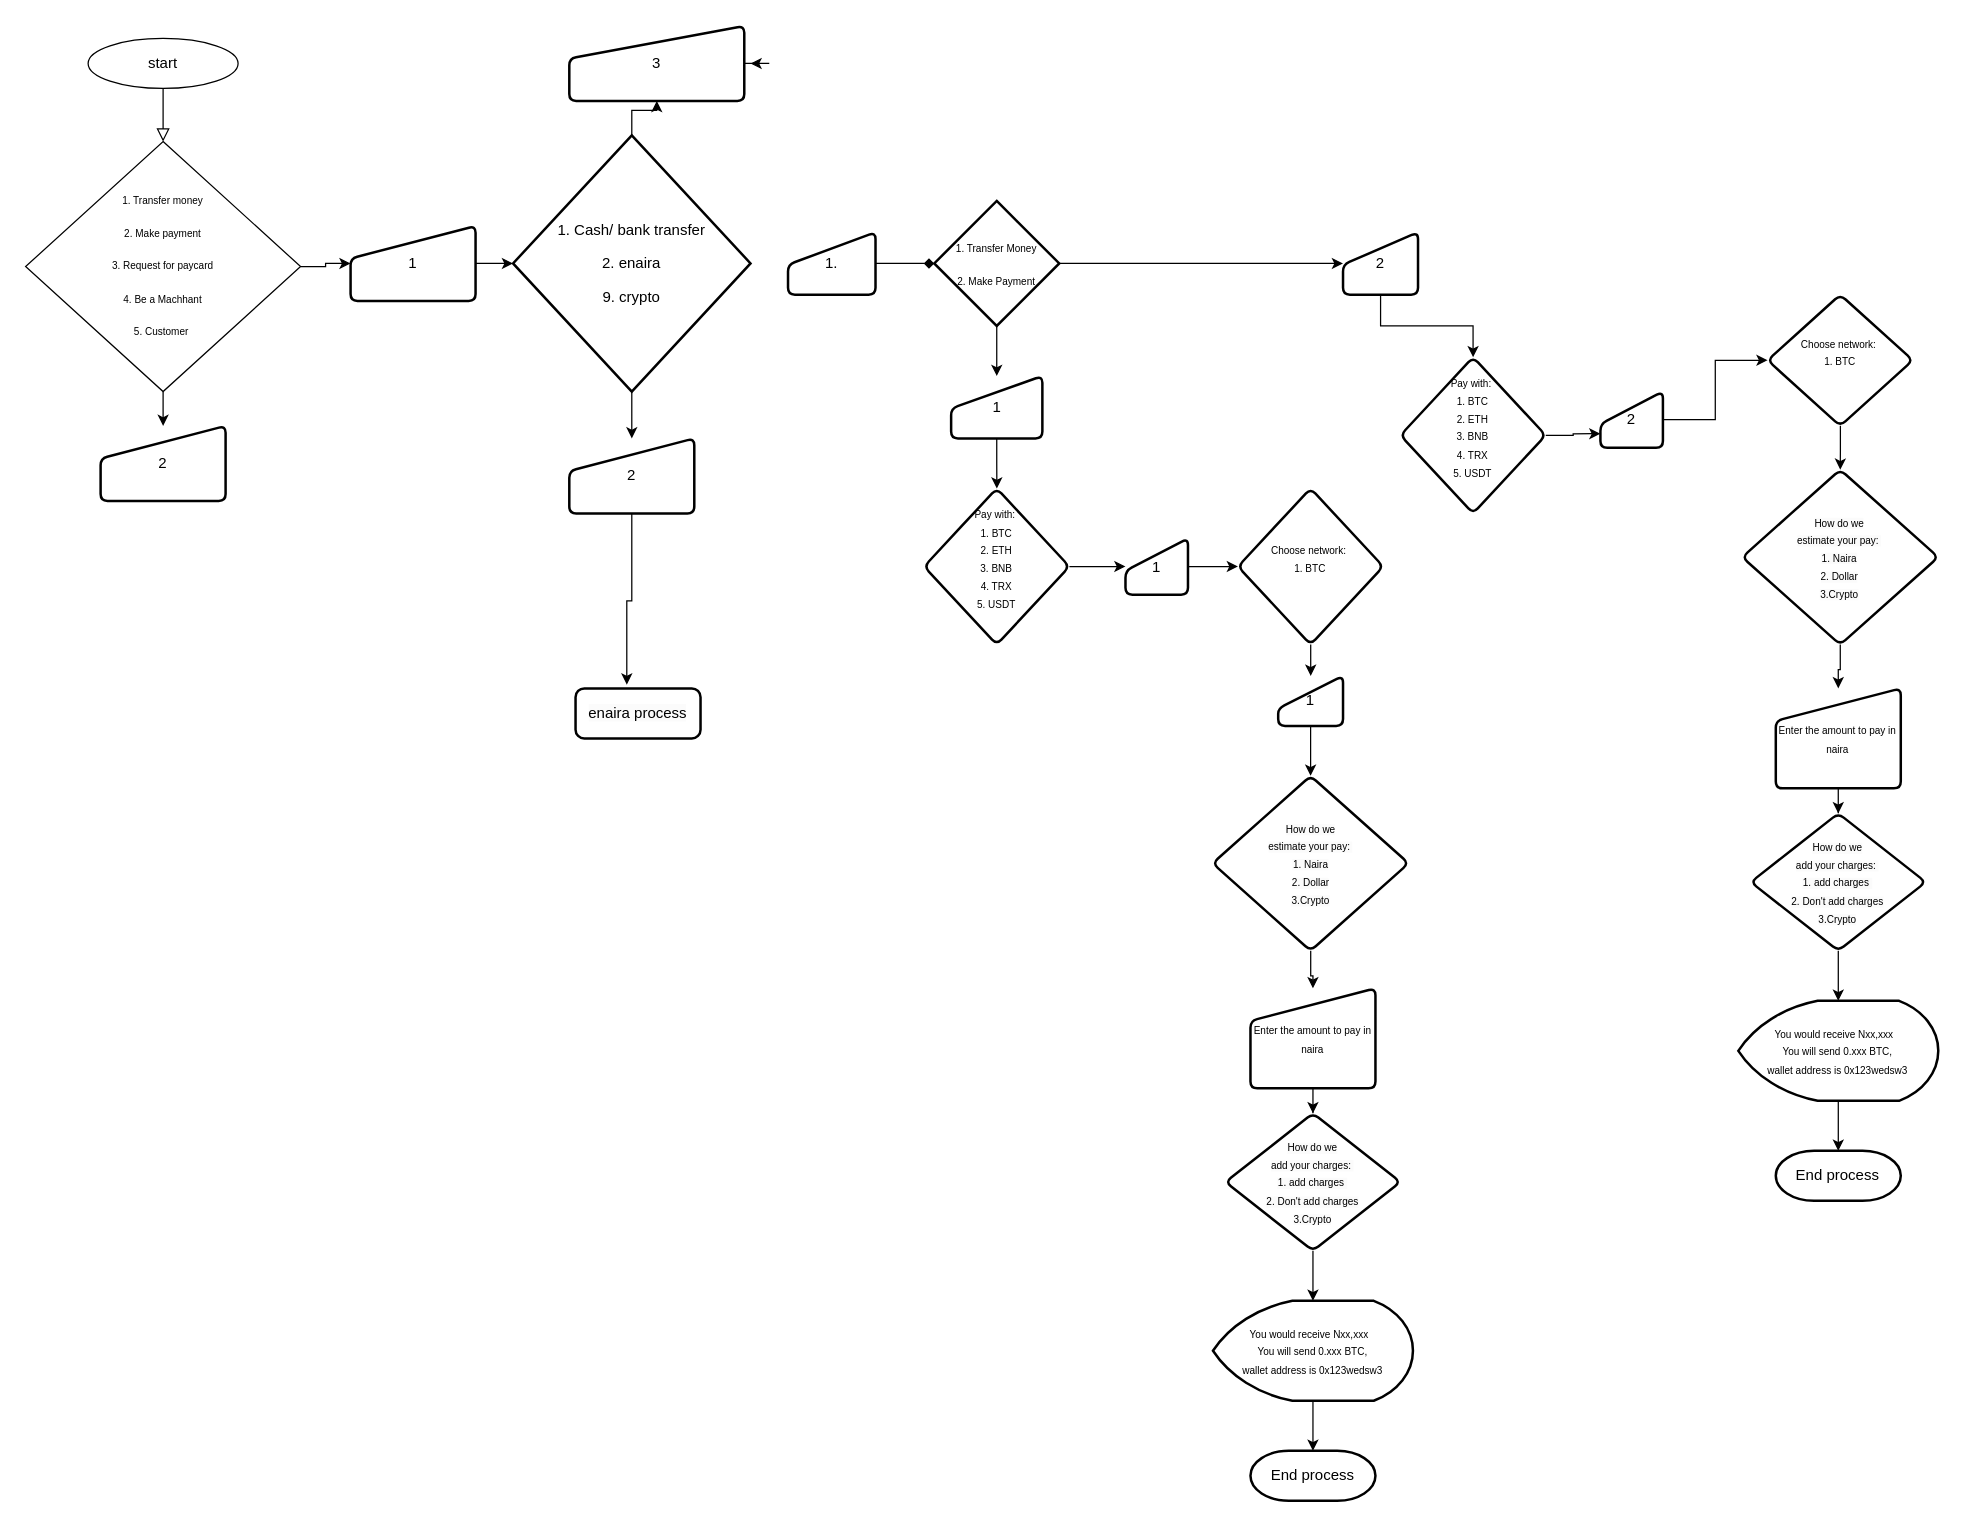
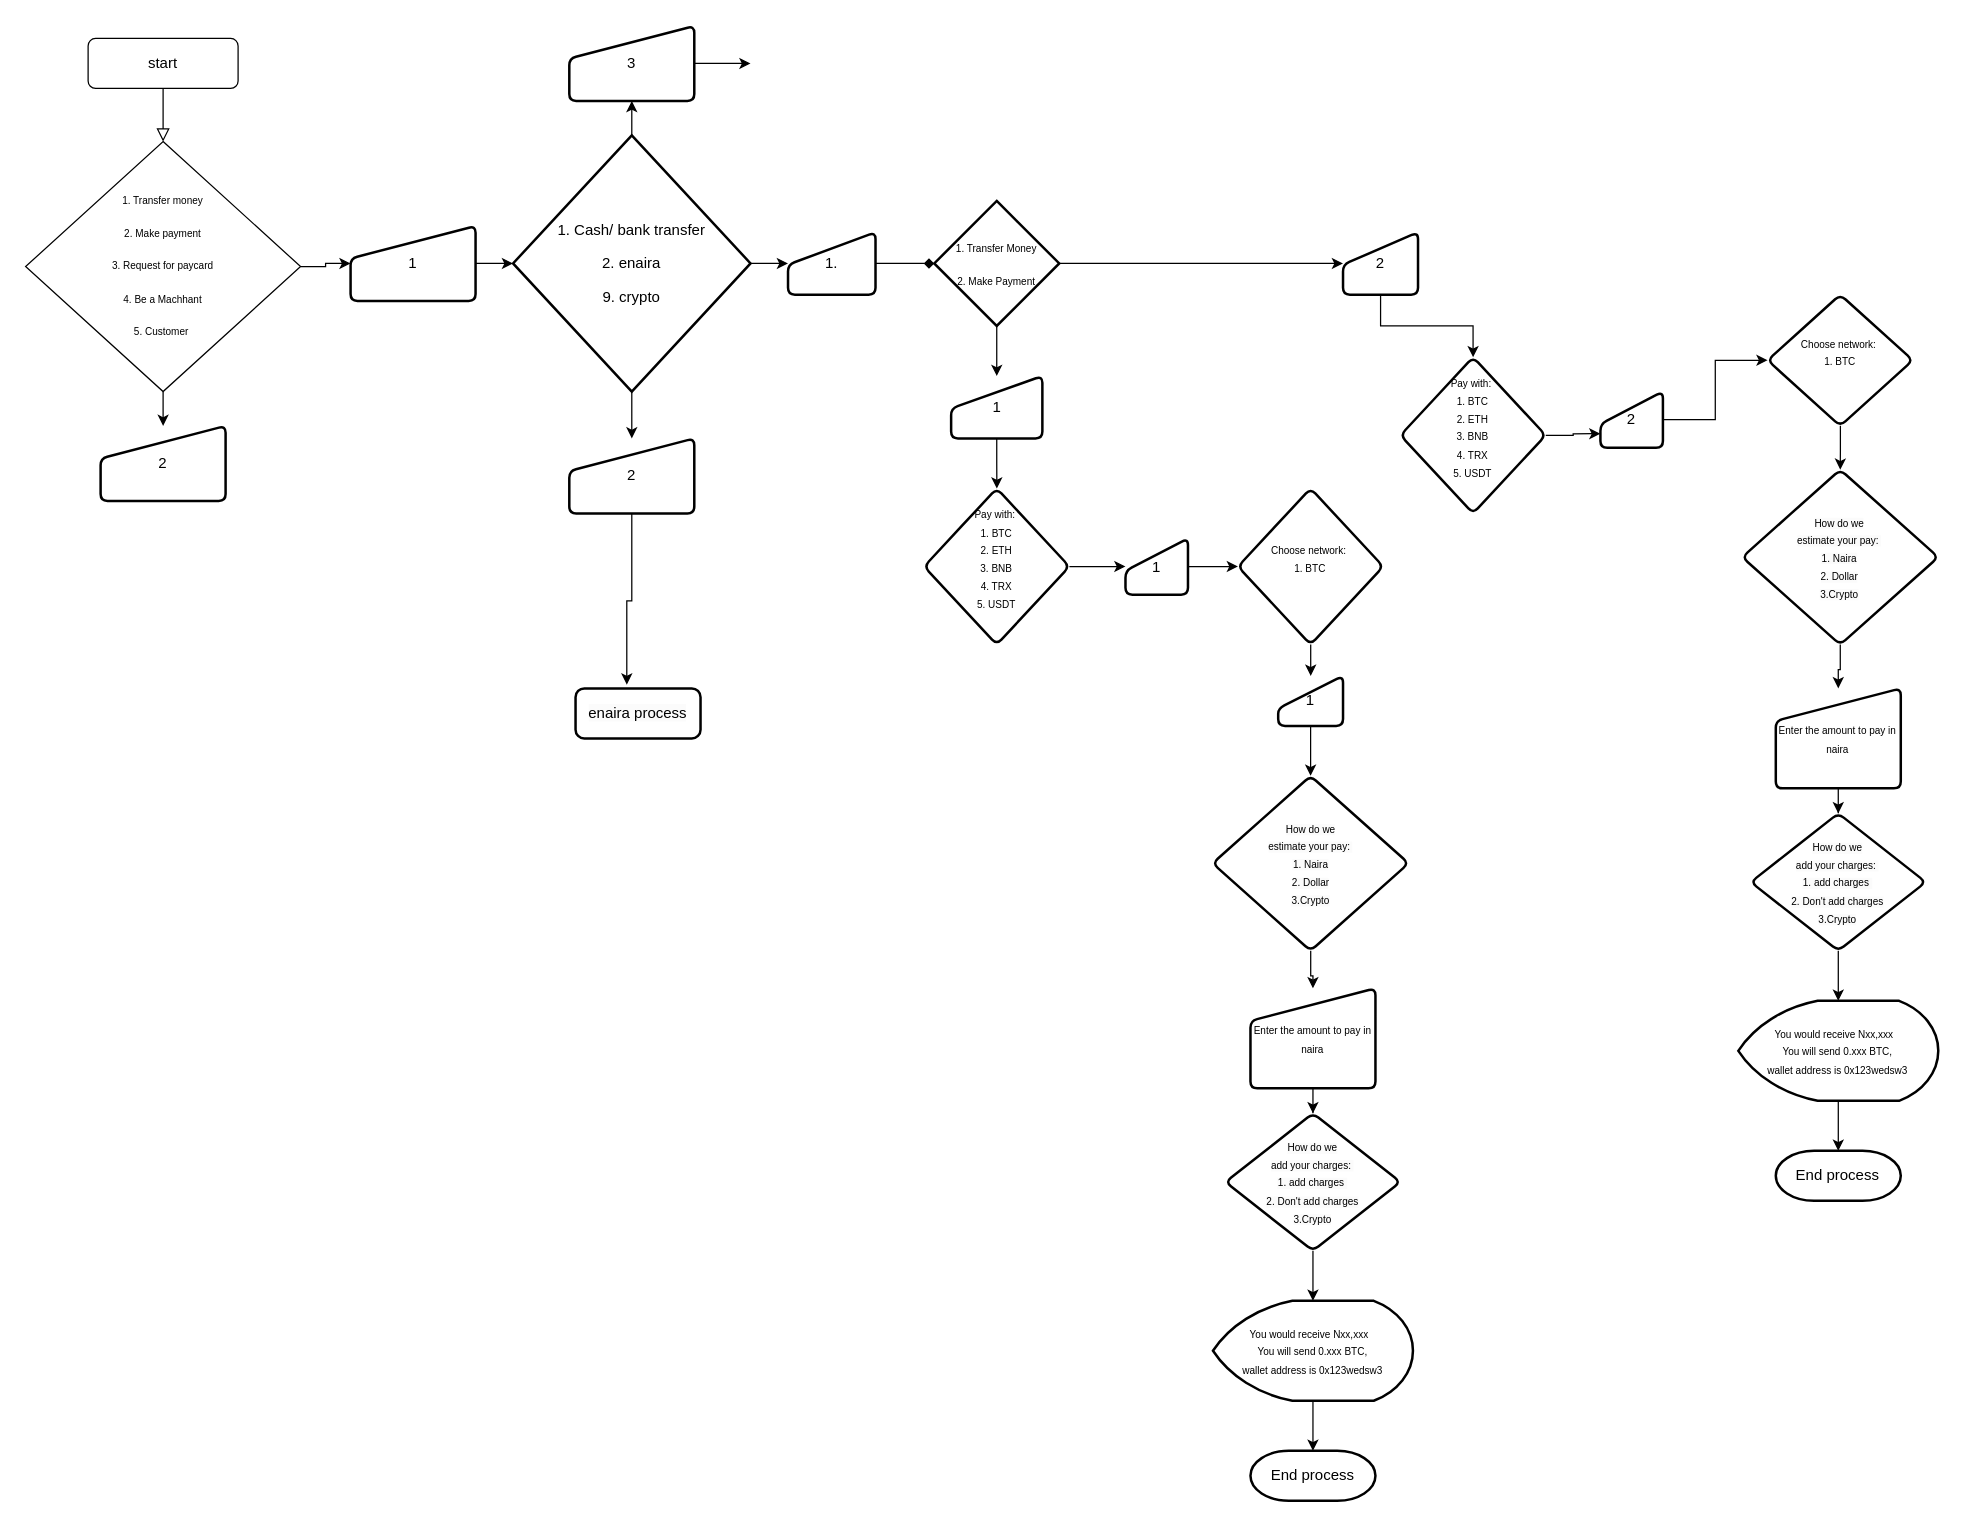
node "start": shape ellipse -> rounded rectangle
node "3": size 175x75 -> 125x75
edge "1. Cash/ bank transfer 2. enaira 9. crypto" -> "1.": added
